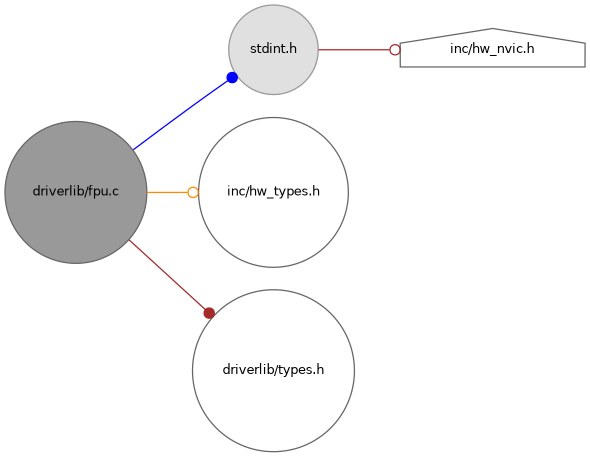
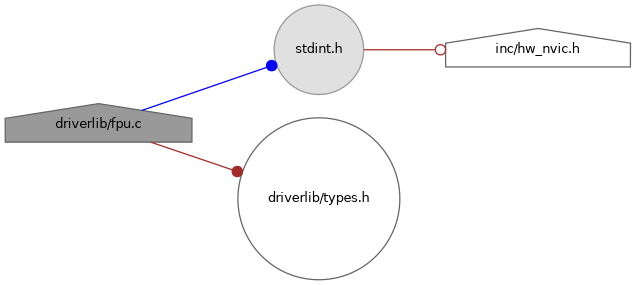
node "driverlib/fpu.c": shape circle -> house
node "inc/hw_types.h": removed
